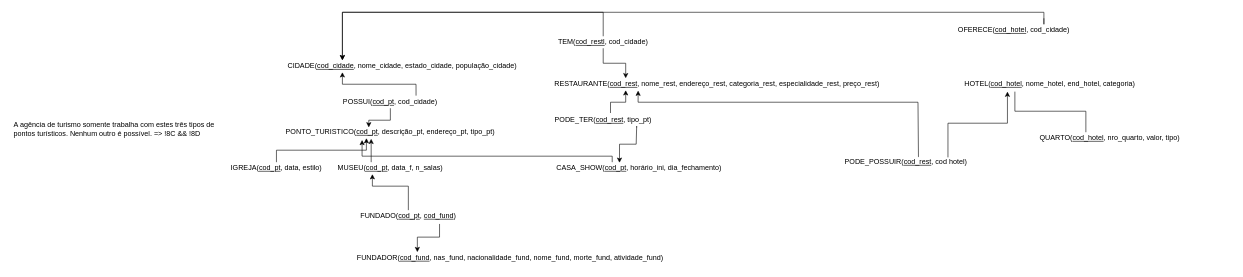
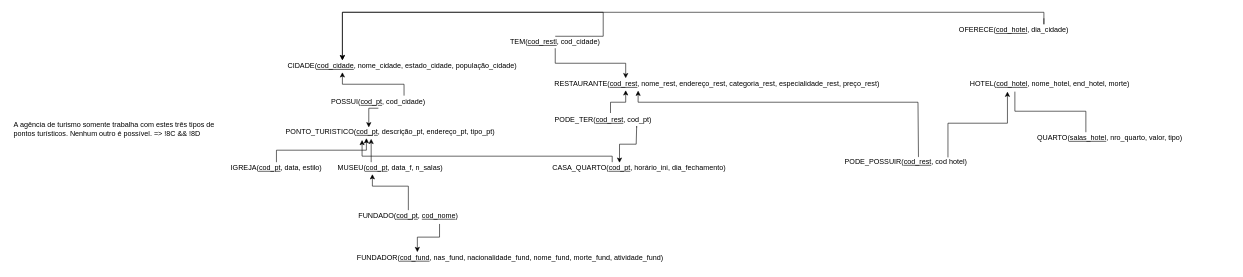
node "OFERECE(cod_hotel, cod_cidade)": label "OFERECE(cod_hotel, cod_cidade)" -> "OFERECE(cod_hotel, dia_cidade)"
node "TEM(cod_restl, cod_cidade)": moved (603, 42) -> (555, 42)
node "HOTEL(cod_hotel, nome_hotel, end_hotel, categoria)": label "HOTEL(cod_hotel, nome_hotel, end_hotel, categoria)" -> "HOTEL(cod_hotel, nome_hotel, end_hotel, morte)"
node "POSSUI(cod_pt, cod_cidade)": moved (390, 102) -> (378, 102)
node "PODE_TER(cod_rest, tipo_pt)": label "PODE_TER(cod_rest, tipo_pt)" -> "PODE_TER(cod_rest, cod_pt)"
node "QUARTO(cod_hotel, nro_quarto, valor, tipo)": label "QUARTO(cod_hotel, nro_quarto, valor, tipo)" -> "QUARTO(salas_hotel, nro_quarto, valor, tipo)"
node "CASA_SHOW(cod_pt, horário_ini, dia_fechamento)": label "CASA_SHOW(cod_pt, horário_ini, dia_fechamento)" -> "CASA_QUARTO(cod_pt, horário_ini, dia_fechamento)"
node "FUNDADO(cod_pt, cod_fund)": label "FUNDADO(cod_pt, cod_fund)" -> "FUNDADO(cod_pt, cod_nome)"
